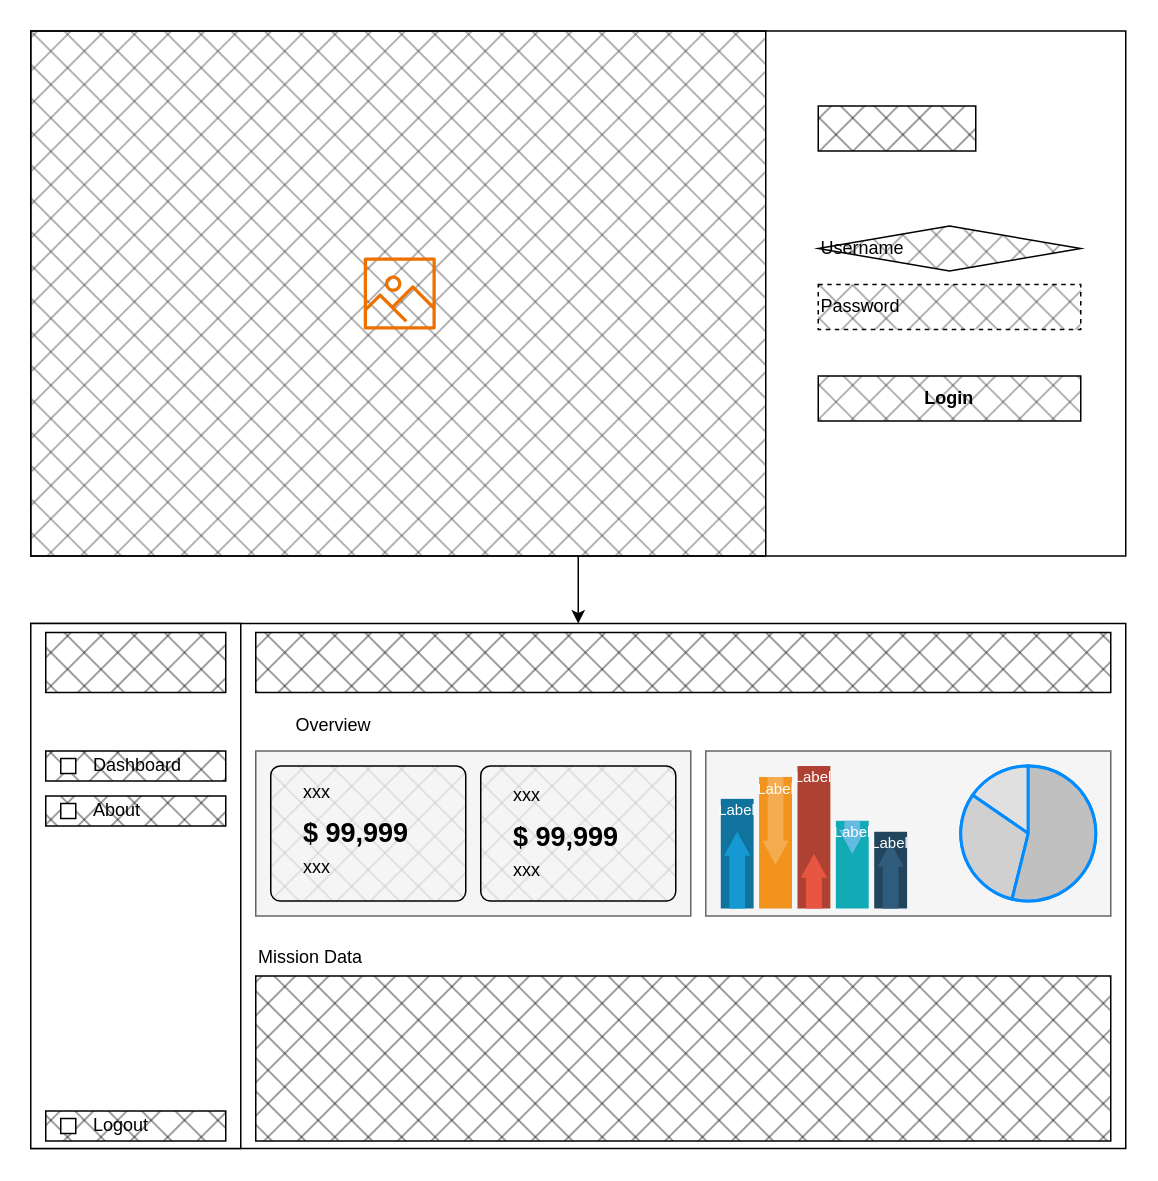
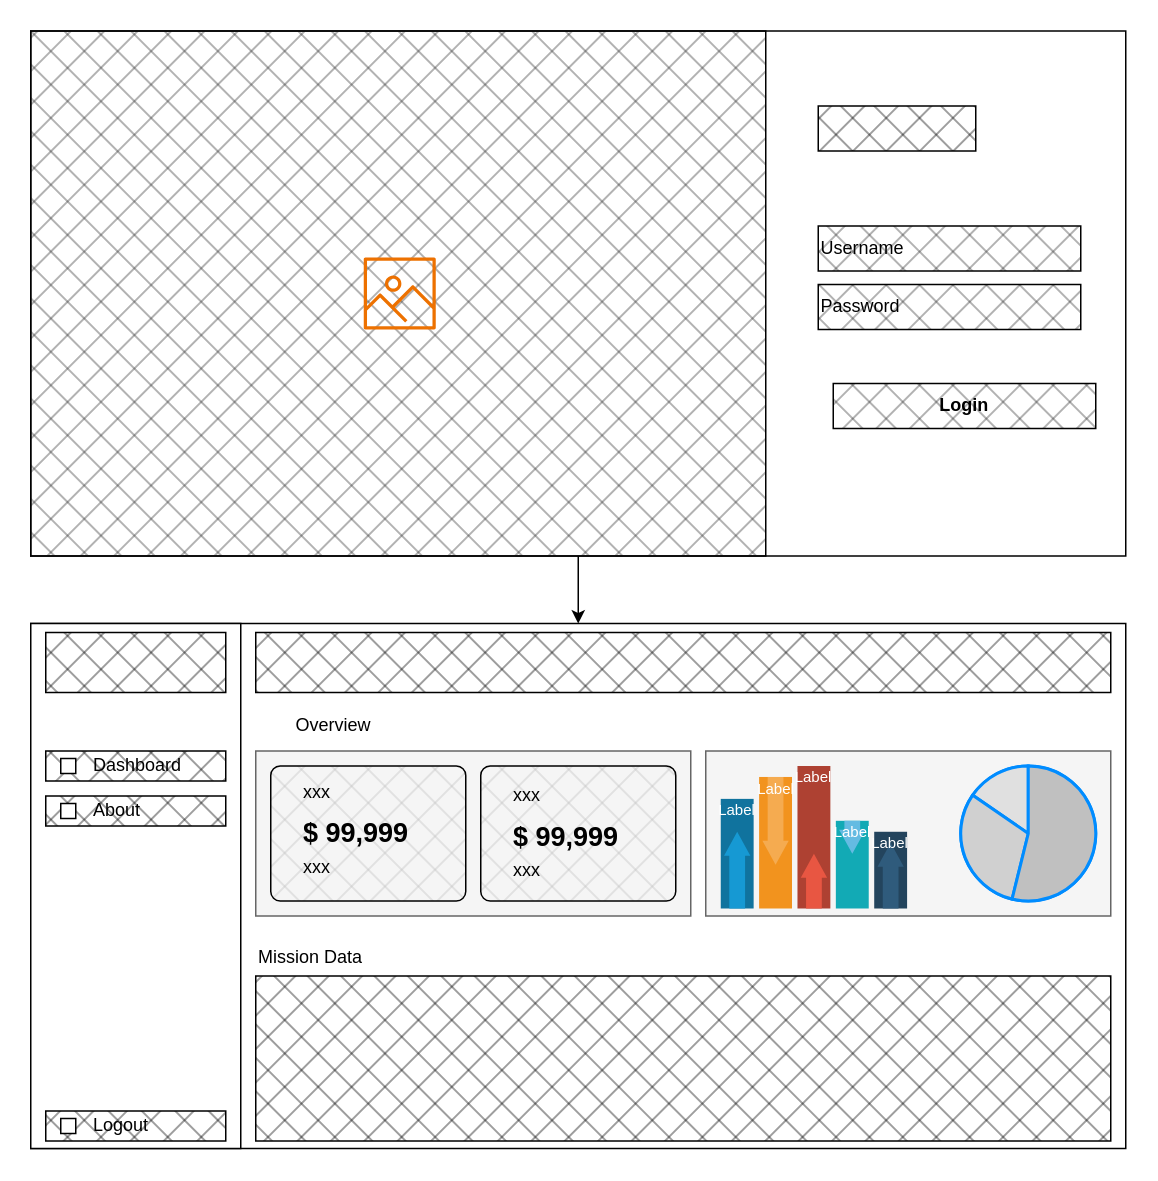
node "Username": shape diamond -> rectangle
node "Password": style dashed -> solid
node "Login": moved (950, 398) -> (965, 406)
